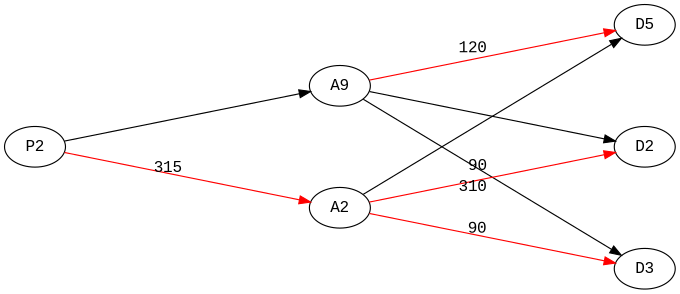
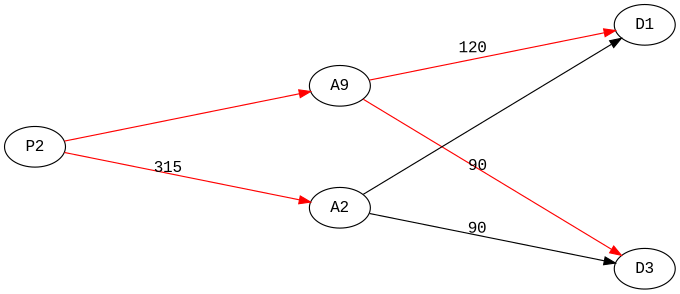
node "D5": label "D5" -> "D1"
edge "P2" -> "A9": color black -> red
node "D2": removed
edge "A9" -> "D3": color black -> red
edge "A2" -> "D3": color red -> black
